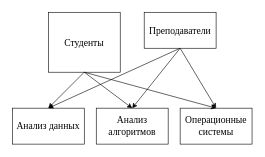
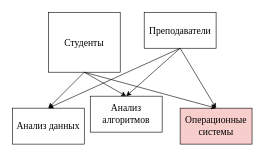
node "Анализ алгоритмов": moved (132, 126) -> (126, 114)
node "Операционные системы": fillcolor #ffffff -> #f8cecc
